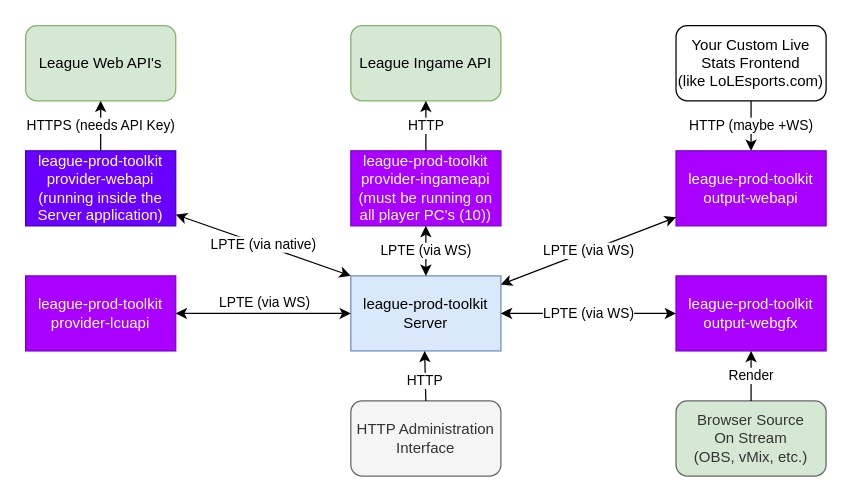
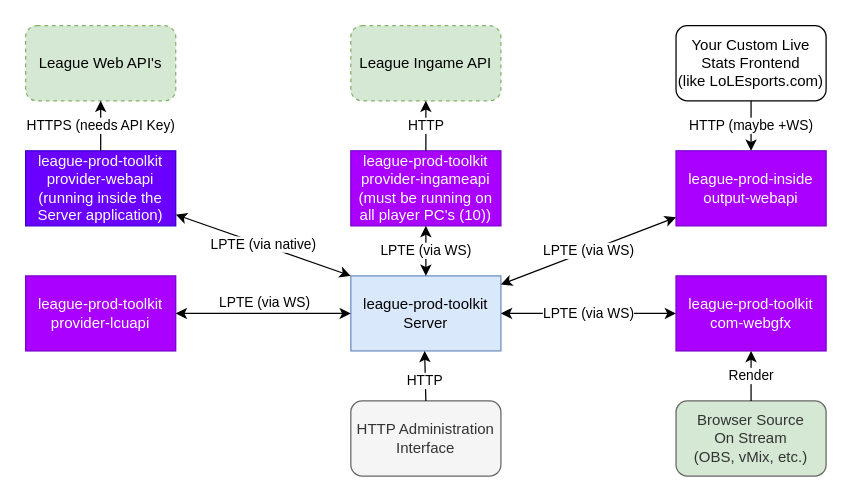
node "League Web API's": style solid -> dashed
node "League Ingame API": style solid -> dashed
node "league-prod-toolkit output-webapi": label "league-prod-toolkit output-webapi" -> "league-prod-inside output-webapi"
node "league-prod-toolkit output-webgfx": label "league-prod-toolkit output-webgfx" -> "league-prod-toolkit com-webgfx"
